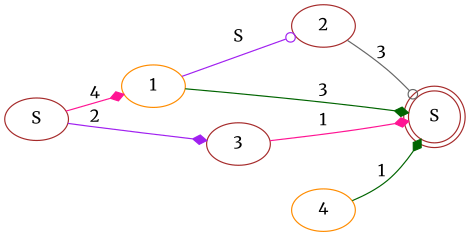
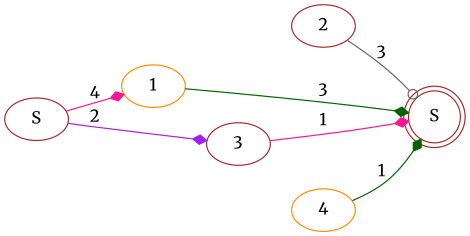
edge "1" -> "2": removed, label "S"
